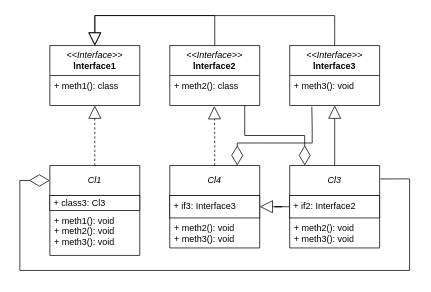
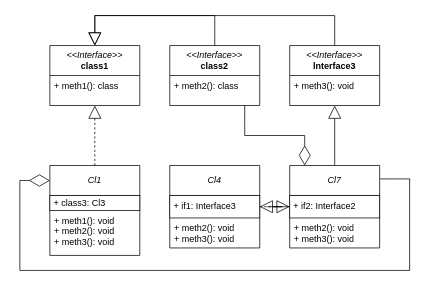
node "<<Interface>> lnterface1": label "<<Interface>> lnterface1" -> "<<Interface>> class1"
node "<<Interface>> lnterface2": label "<<Interface>> lnterface2" -> "<<Interface>> class2"
edge "+ meth3(): void" -> "Cl4": removed
edge "Cl4" -> "+ meth2(): class": now "Cl4" -> "+ if2: Interface2"
node "Cl3": label "Cl3" -> "Cl7"
node "+ if3: Interface3": label "+ if3: Interface3" -> "+ if1: Interface3"
